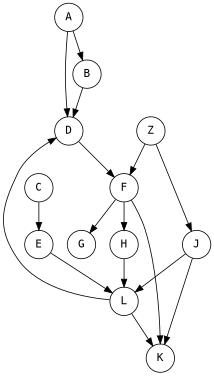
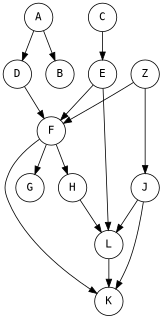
edge "B" -> "D": removed
edge "E" -> "F": added
edge "L" -> "D": removed
